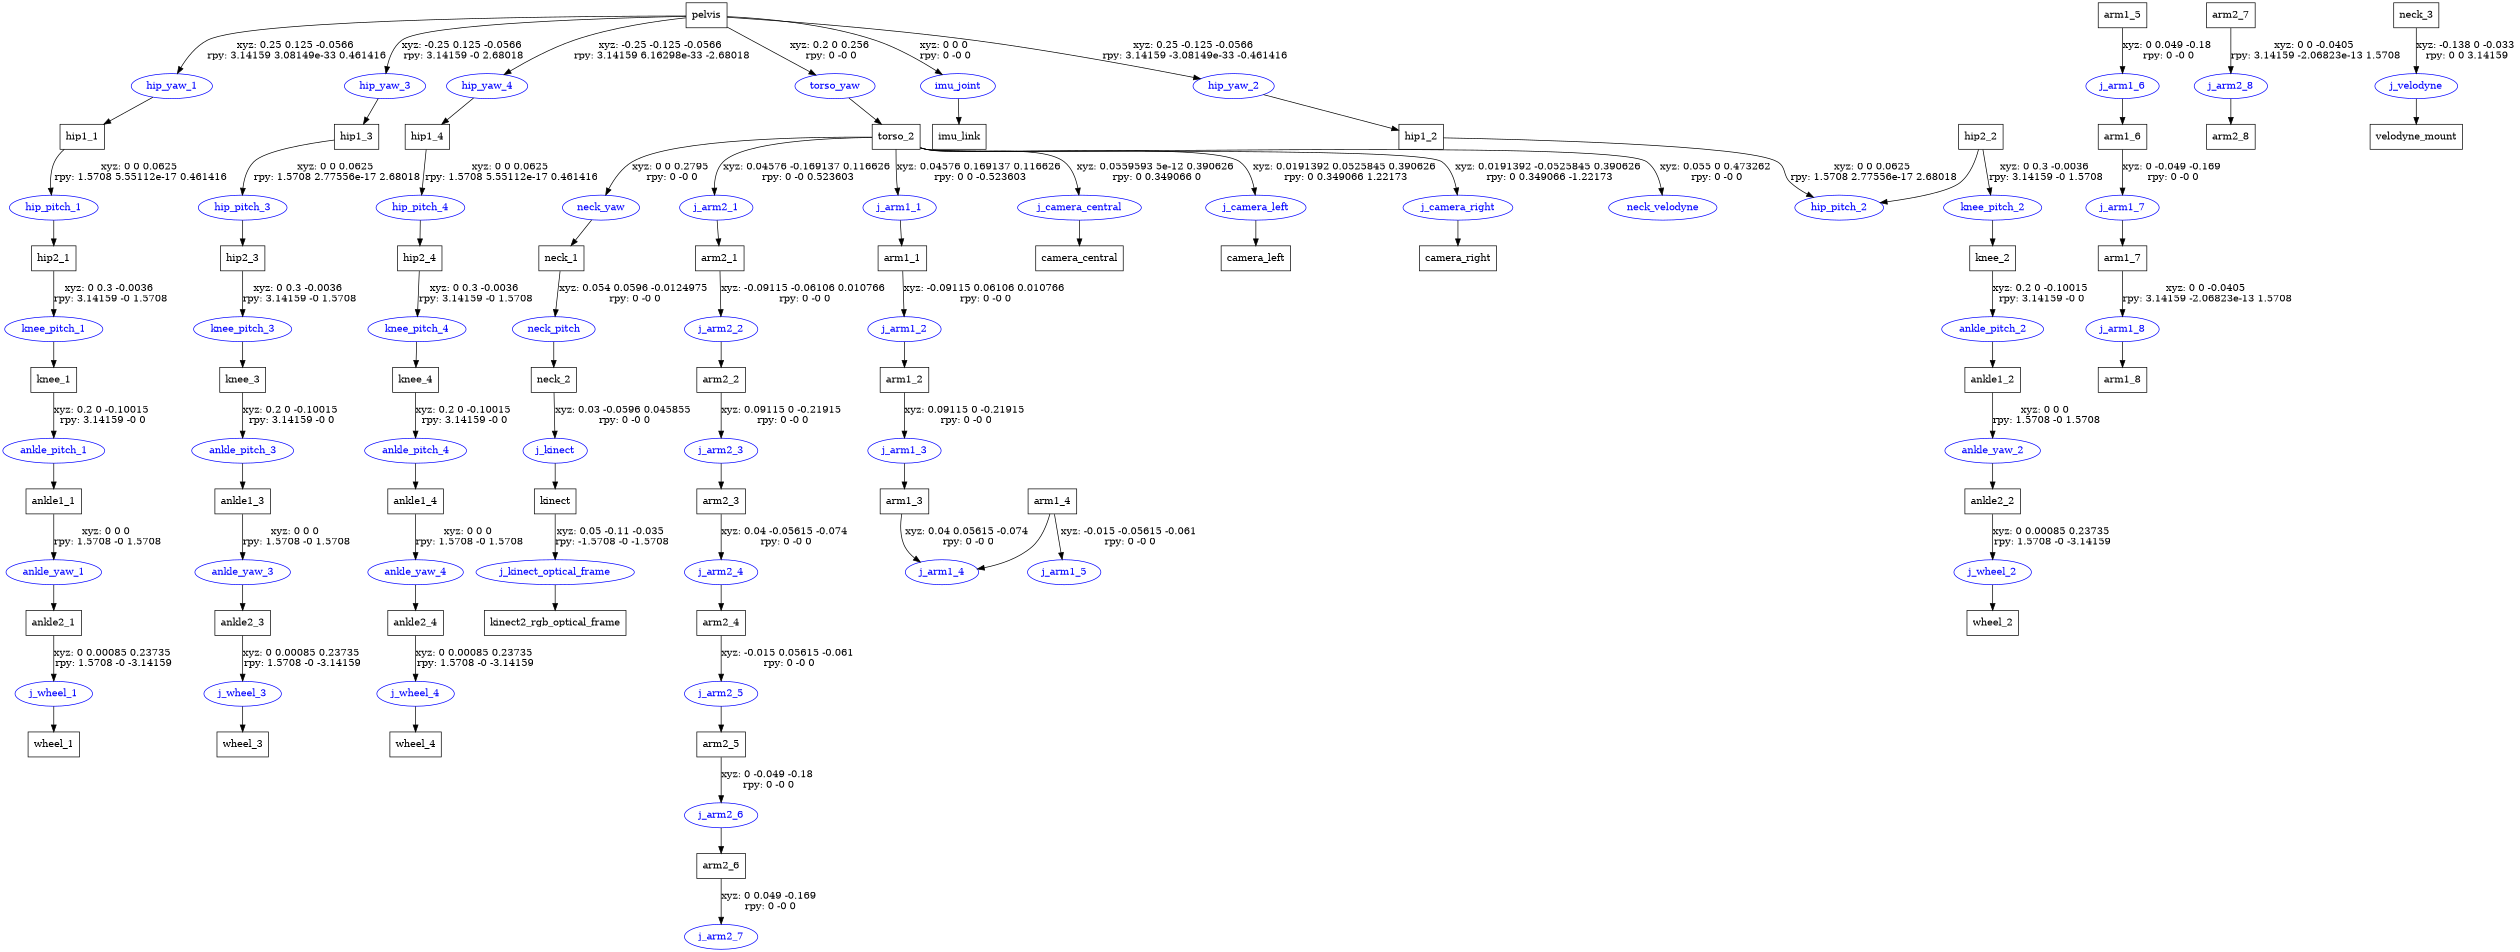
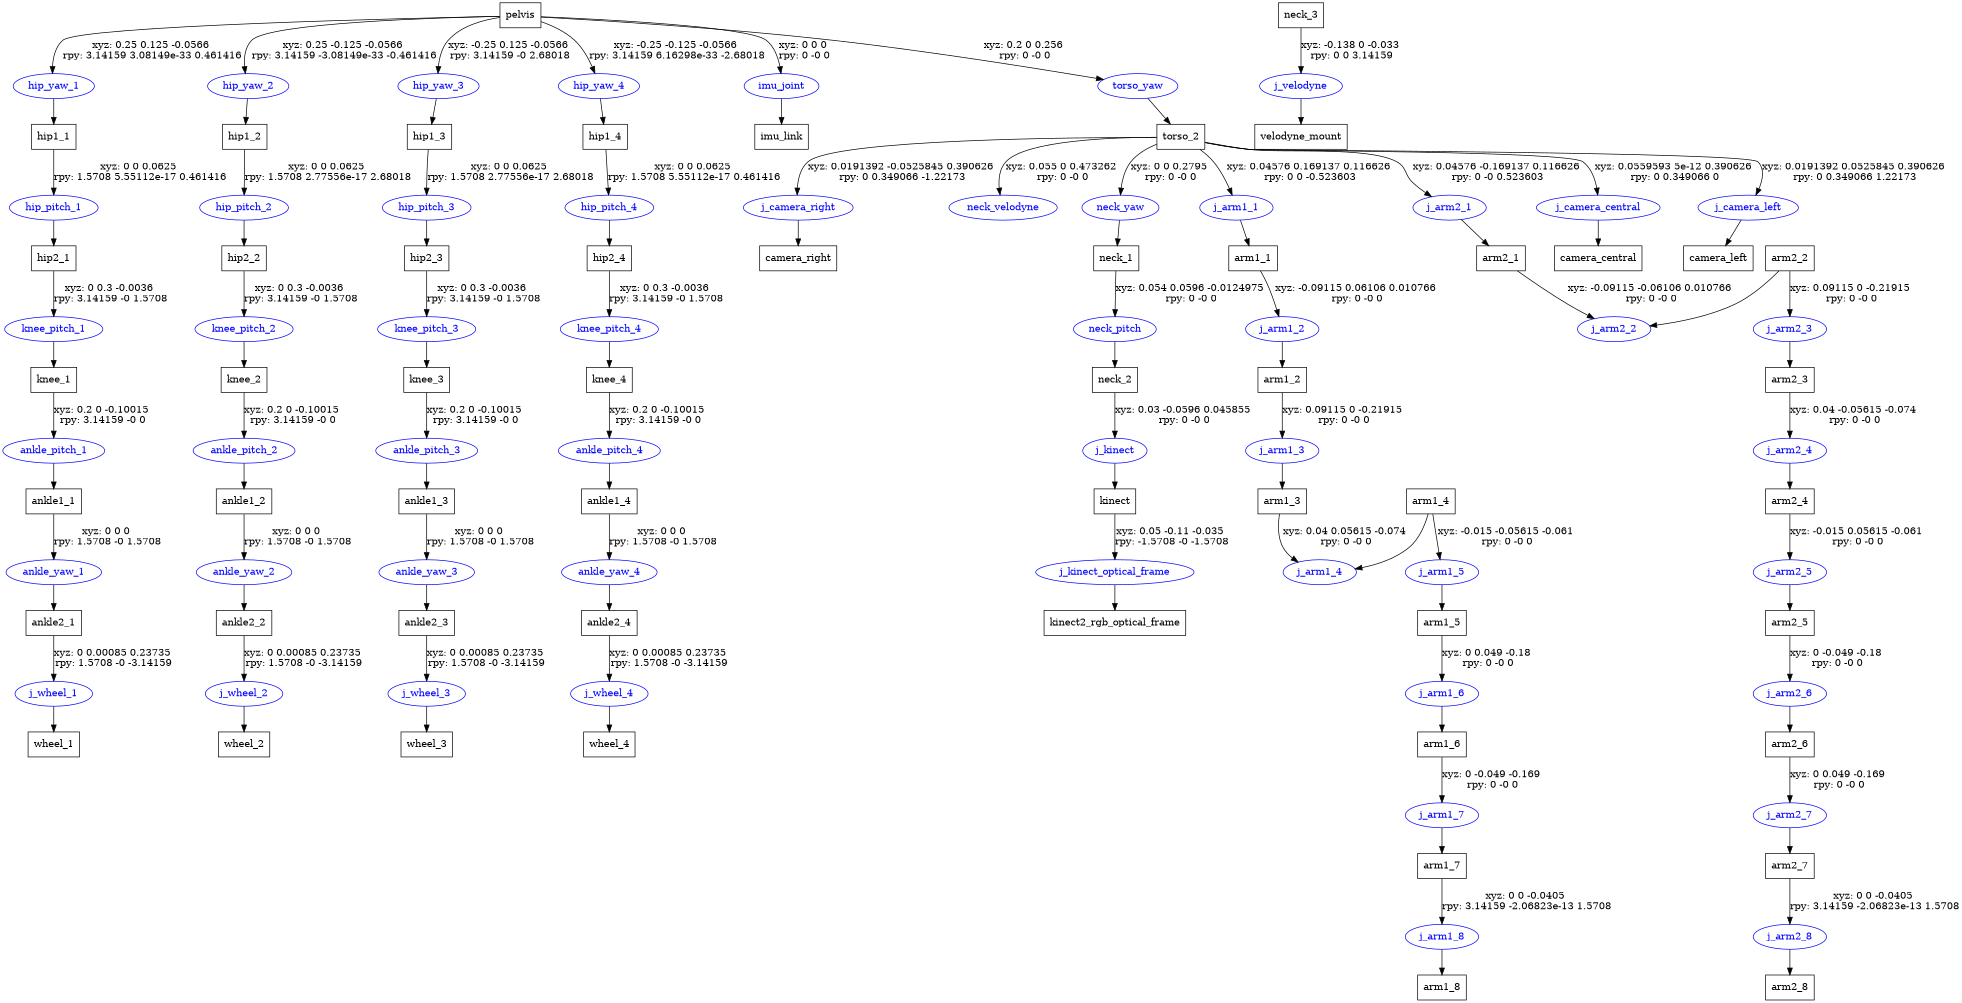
edge "hip2_2" -> "hip_pitch_2": reversed
edge "j_arm2_2" -> "arm2_2": reversed
edge "j_arm1_5" -> "arm1_5": added
edge "j_arm2_7" -> "arm2_7": added
